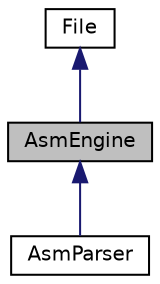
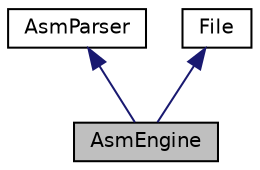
edge "AsmParser" -> "AsmEngine": reversed
